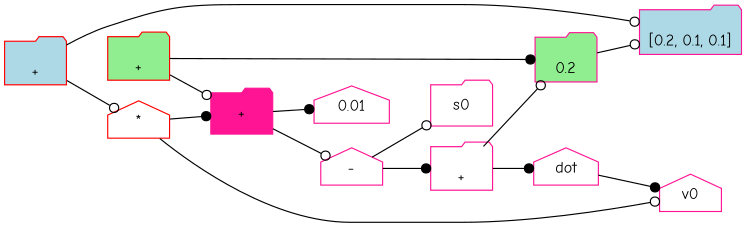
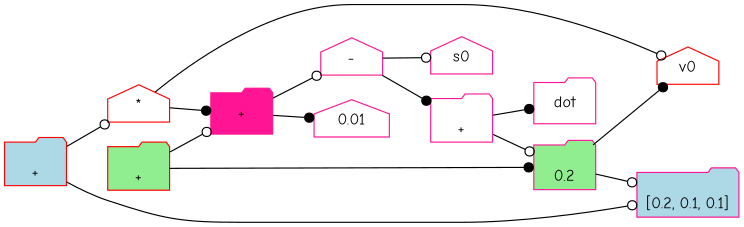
node "s0": shape folder -> house
node "dot": shape house -> folder
edge "dot" -> "v0": now "0.2" -> "v0"
node "v0": color deeppink -> red
